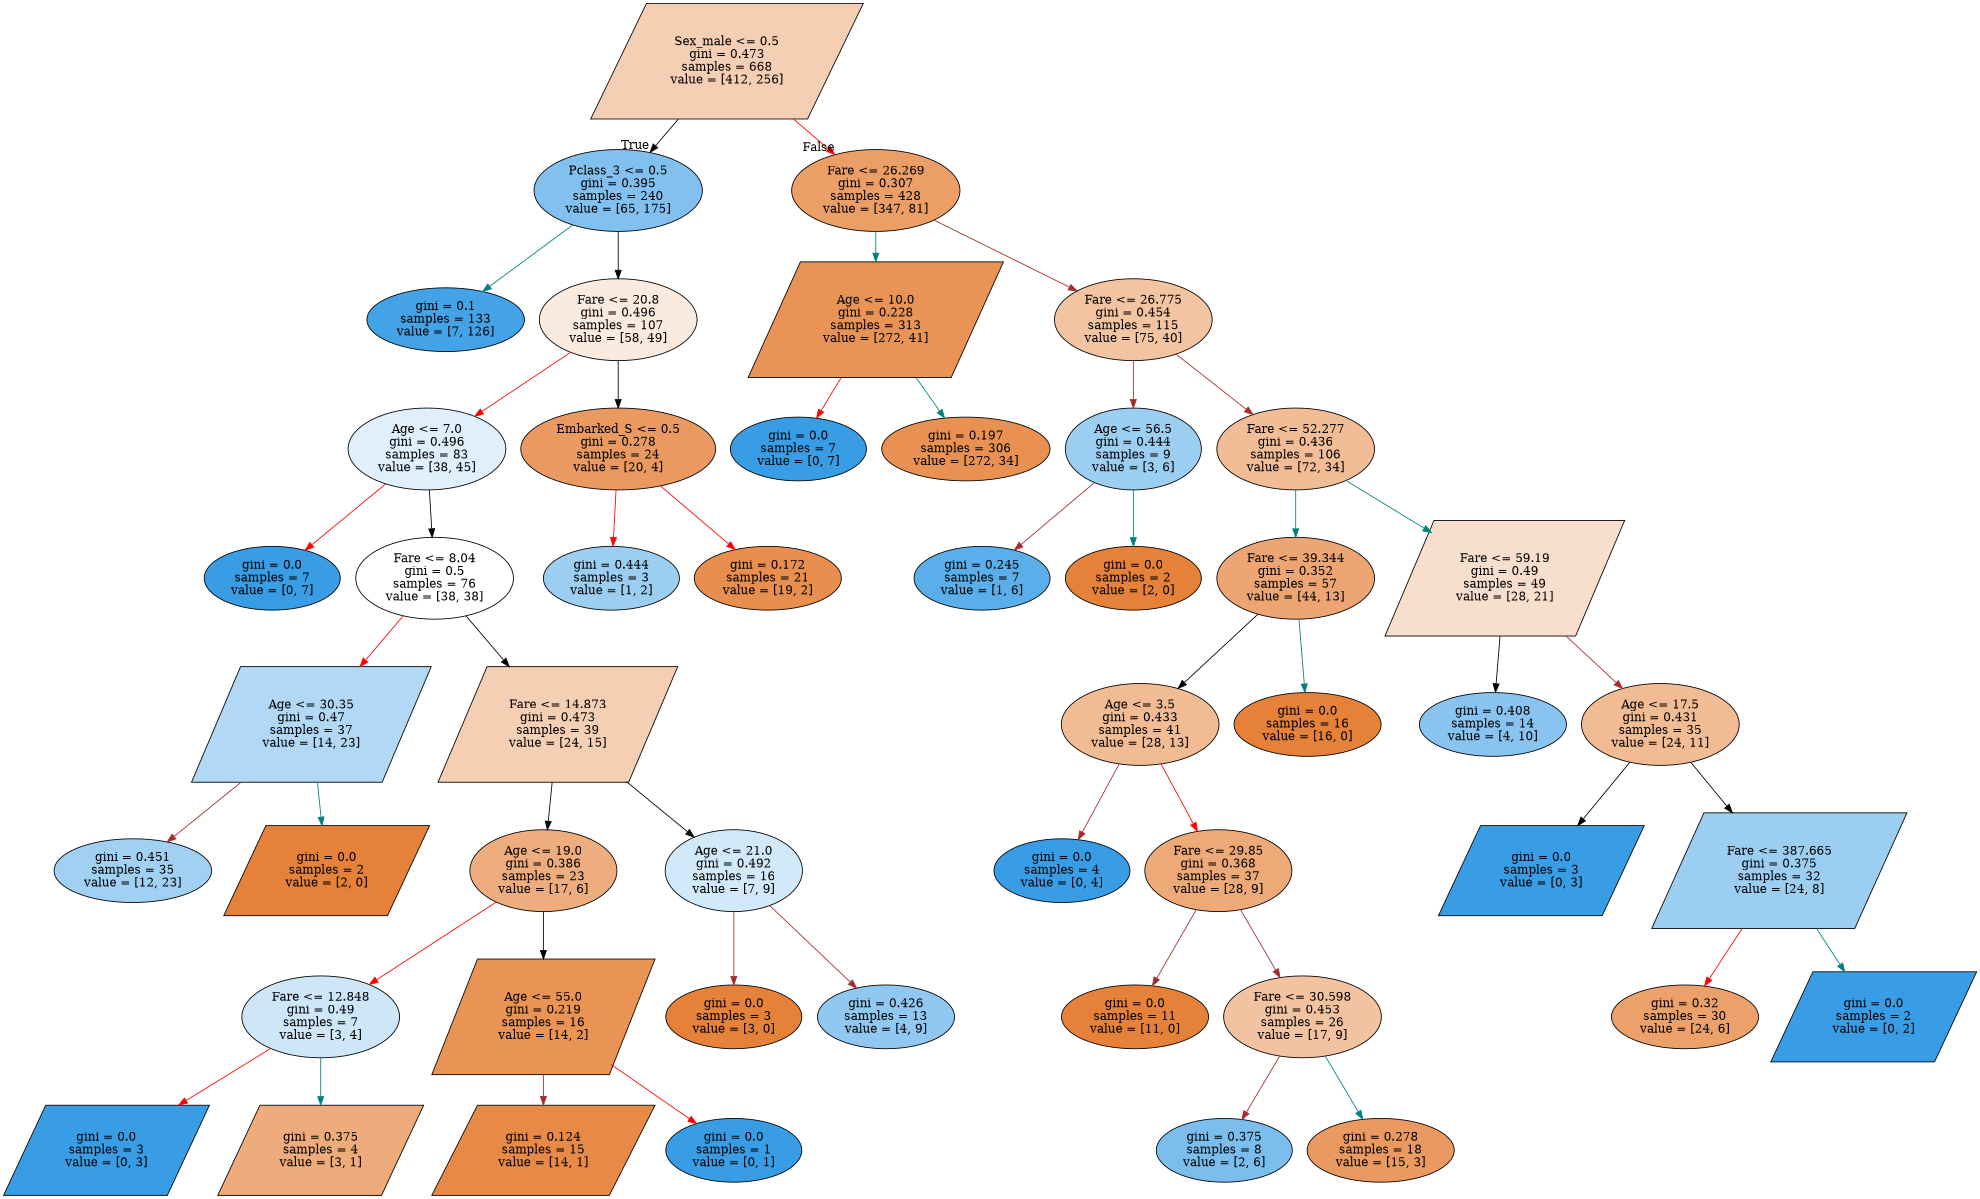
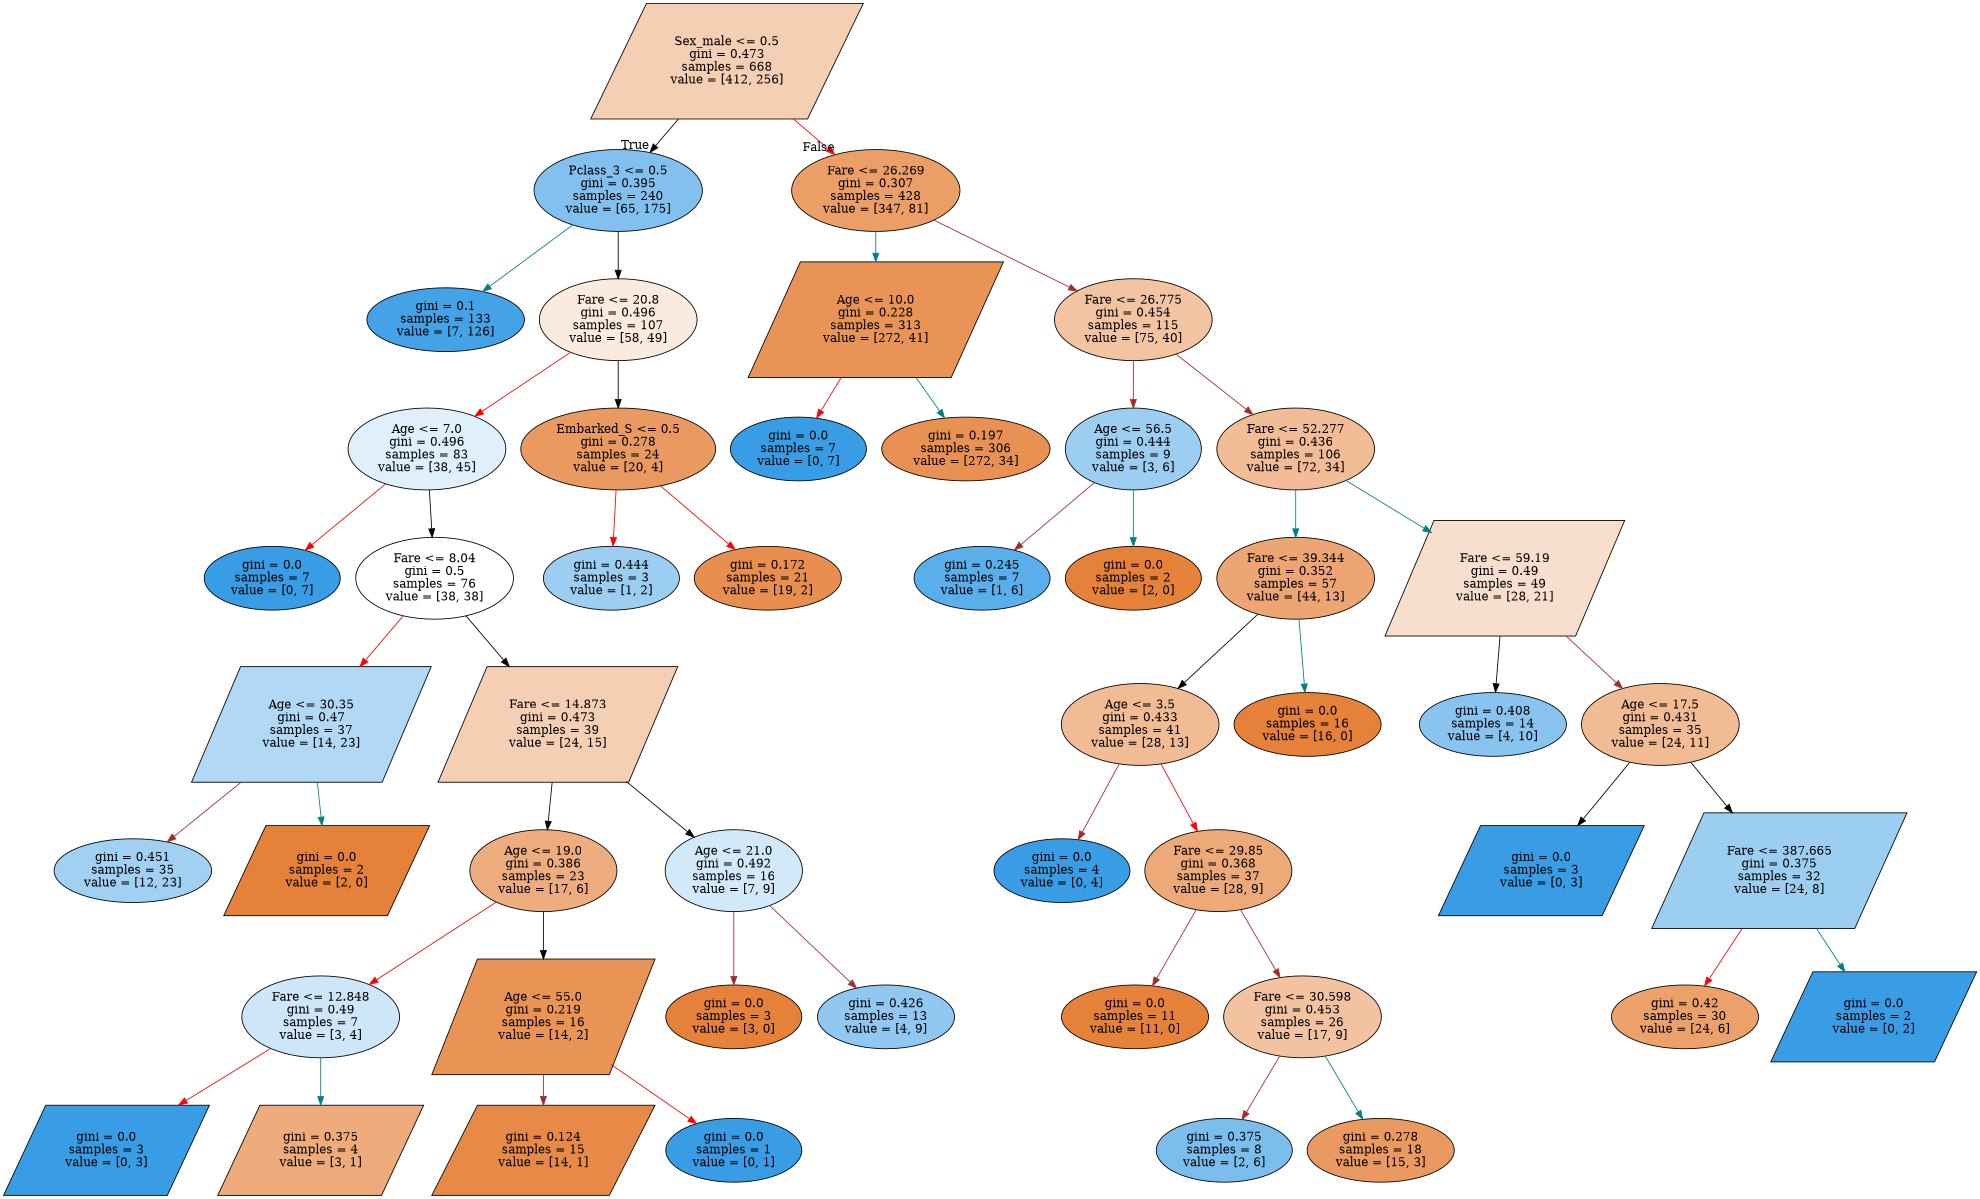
node "gini = 0.32 samples = 30 value = [24, 6]": label "gini = 0.32 samples = 30 value = [24, 6]" -> "gini = 0.42 samples = 30 value = [24, 6]"
